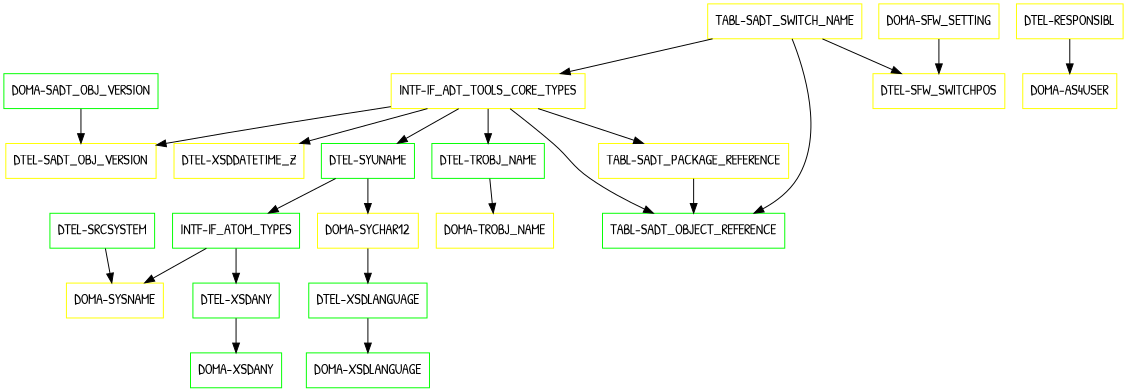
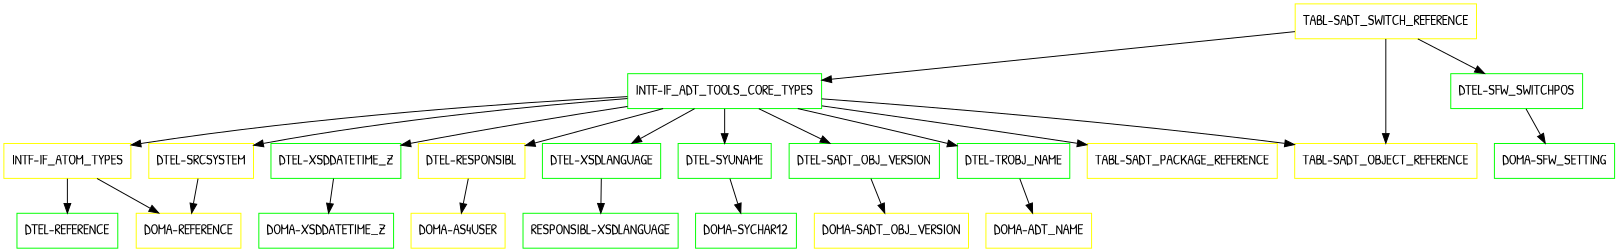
node "TABL-SADT_SWITCH_NAME": label "TABL-SADT_SWITCH_NAME" -> "TABL-SADT_SWITCH_REFERENCE"
node "DOMA-SFW_SETTING": color yellow -> green
edge "DOMA-SFW_SETTING" -> "DTEL-SFW_SWITCHPOS": reversed
node "DOMA-SADT_OBJ_VERSION": color green -> yellow
node "INTF-IF_ADT_TOOLS_CORE_TYPES": color yellow -> green
node "DTEL-SFW_SWITCHPOS": color yellow -> green
edge "INTF-IF_ADT_TOOLS_CORE_TYPES" -> "DTEL-SRCSYSTEM": added
edge "DOMA-SADT_OBJ_VERSION" -> "DTEL-SADT_OBJ_VERSION": reversed
edge "INTF-IF_ADT_TOOLS_CORE_TYPES" -> "DTEL-RESPONSIBL": added
node "DTEL-SADT_OBJ_VERSION": color yellow -> green
node "DTEL-XSDDATETIME_Z": color yellow -> green
edge "TABL-SADT_PACKAGE_REFERENCE" -> "TABL-SADT_OBJECT_REFERENCE": removed
edge "DTEL-SYUNAME" -> "INTF-IF_ATOM_TYPES": now "INTF-IF_ADT_TOOLS_CORE_TYPES" -> "INTF-IF_ATOM_TYPES"
node "DTEL-SRCSYSTEM": color green -> yellow
node "INTF-IF_ATOM_TYPES": color green -> yellow
node "DOMA-XSDDATETIME_Z": added
node "DOMA-SYCHAR12": color yellow -> green
node "DOMA-TROBJ_NAME": label "DOMA-TROBJ_NAME" -> "DOMA-ADT_NAME"
node "TABL-SADT_OBJECT_REFERENCE": color green -> yellow
edge "DOMA-SYCHAR12" -> "DTEL-XSDLANGUAGE": now "INTF-IF_ADT_TOOLS_CORE_TYPES" -> "DTEL-XSDLANGUAGE"
node "DOMA-SYSNAME": label "DOMA-SYSNAME" -> "DOMA-REFERENCE"
node "DTEL-XSDANY": label "DTEL-XSDANY" -> "DTEL-REFERENCE"
node "DOMA-XSDANY": removed
node "DOMA-XSDLANGUAGE": label "DOMA-XSDLANGUAGE" -> "RESPONSIBL-XSDLANGUAGE"
